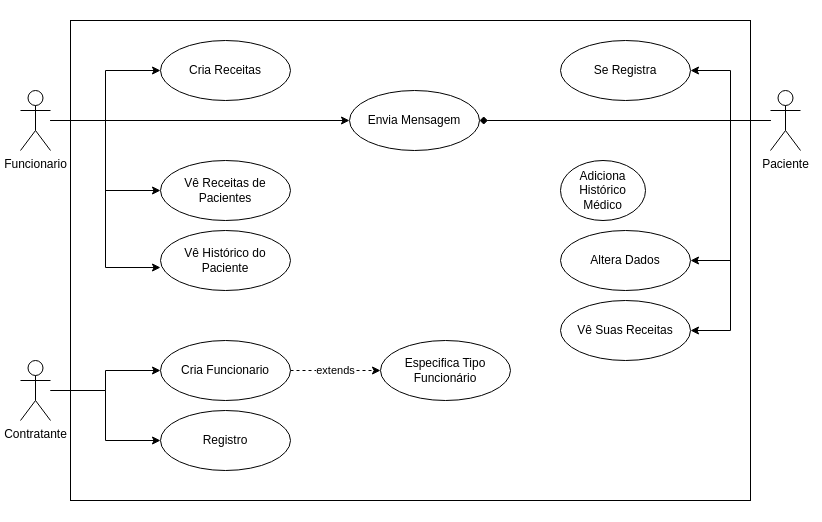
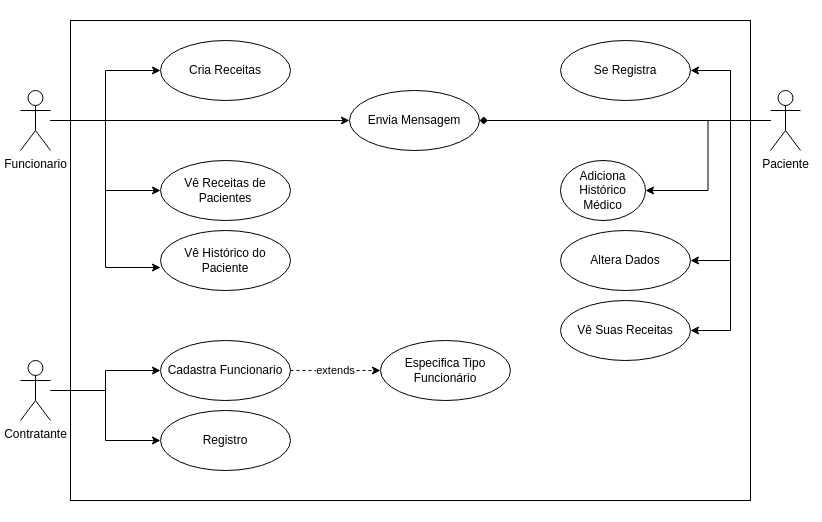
edge "Paciente" -> "Adiciona Histórico Médico": added
node "Cria Funcionario": label "Cria Funcionario" -> "Cadastra Funcionario"
